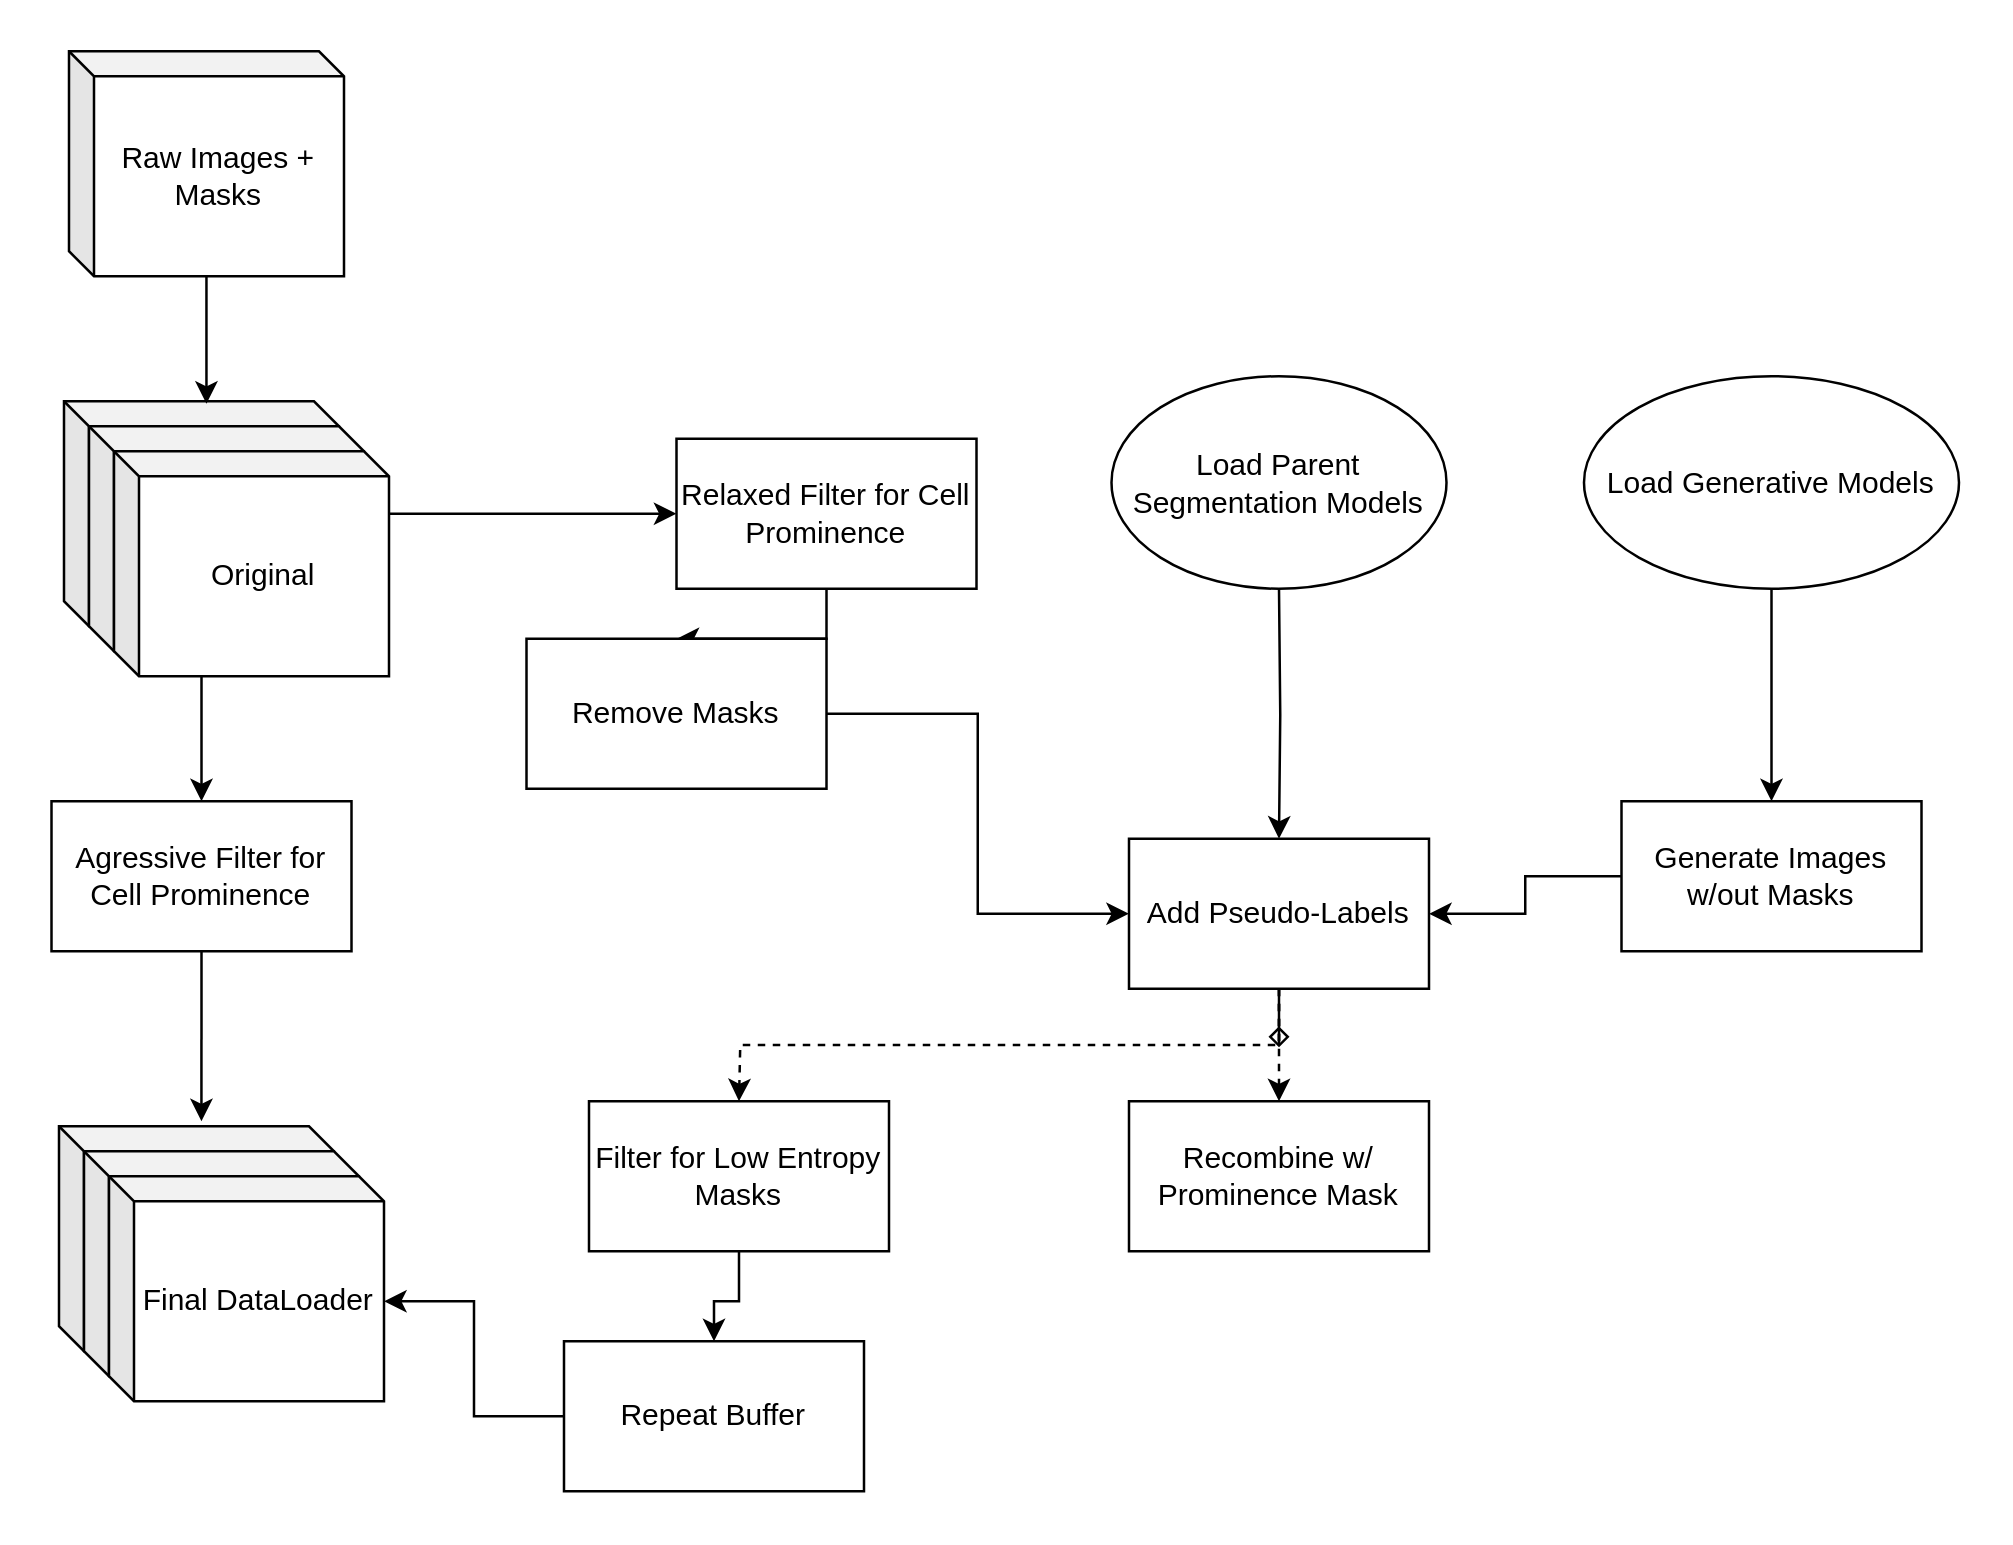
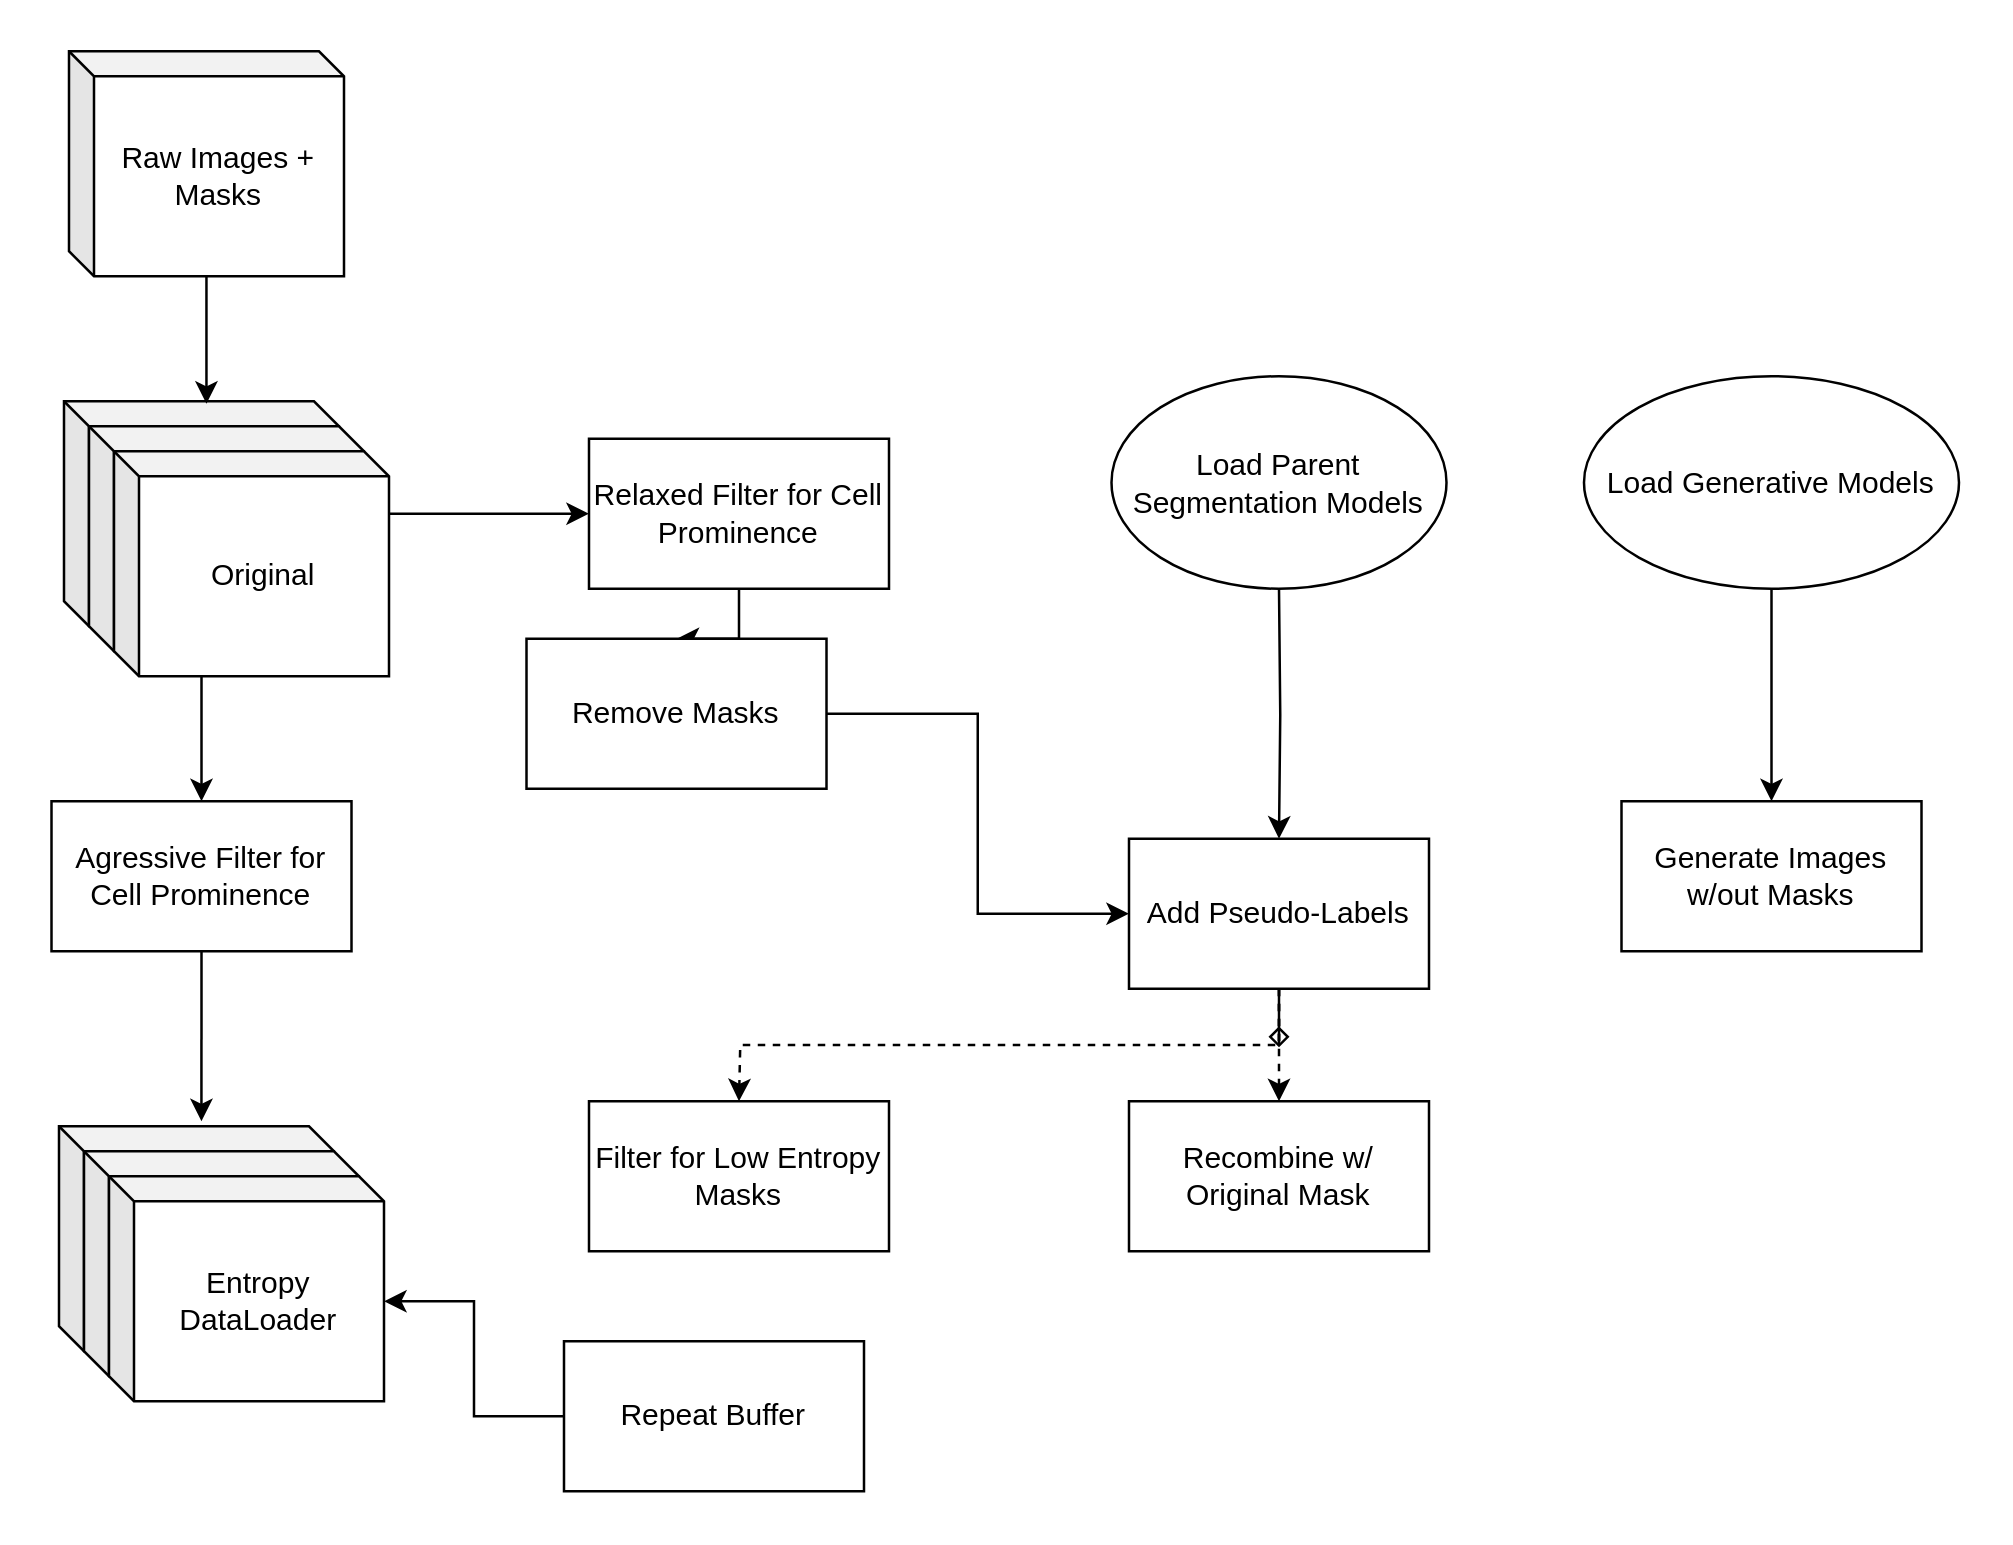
node "Relaxed Filter for Cell Prominence": moved (826, 514) -> (739, 514)
edge "Generate Images w/out Masks" -> "Add Pseudo-Labels": removed
node "Recombine w/ Prominence Mask": label "Recombine w/ Prominence Mask" -> "Recombine w/ Original Mask"
edge "Filter for Low Entropy Masks" -> "Repeat Buffer": removed
node "Final DataLoader": label "Final DataLoader" -> "Entropy DataLoader"
